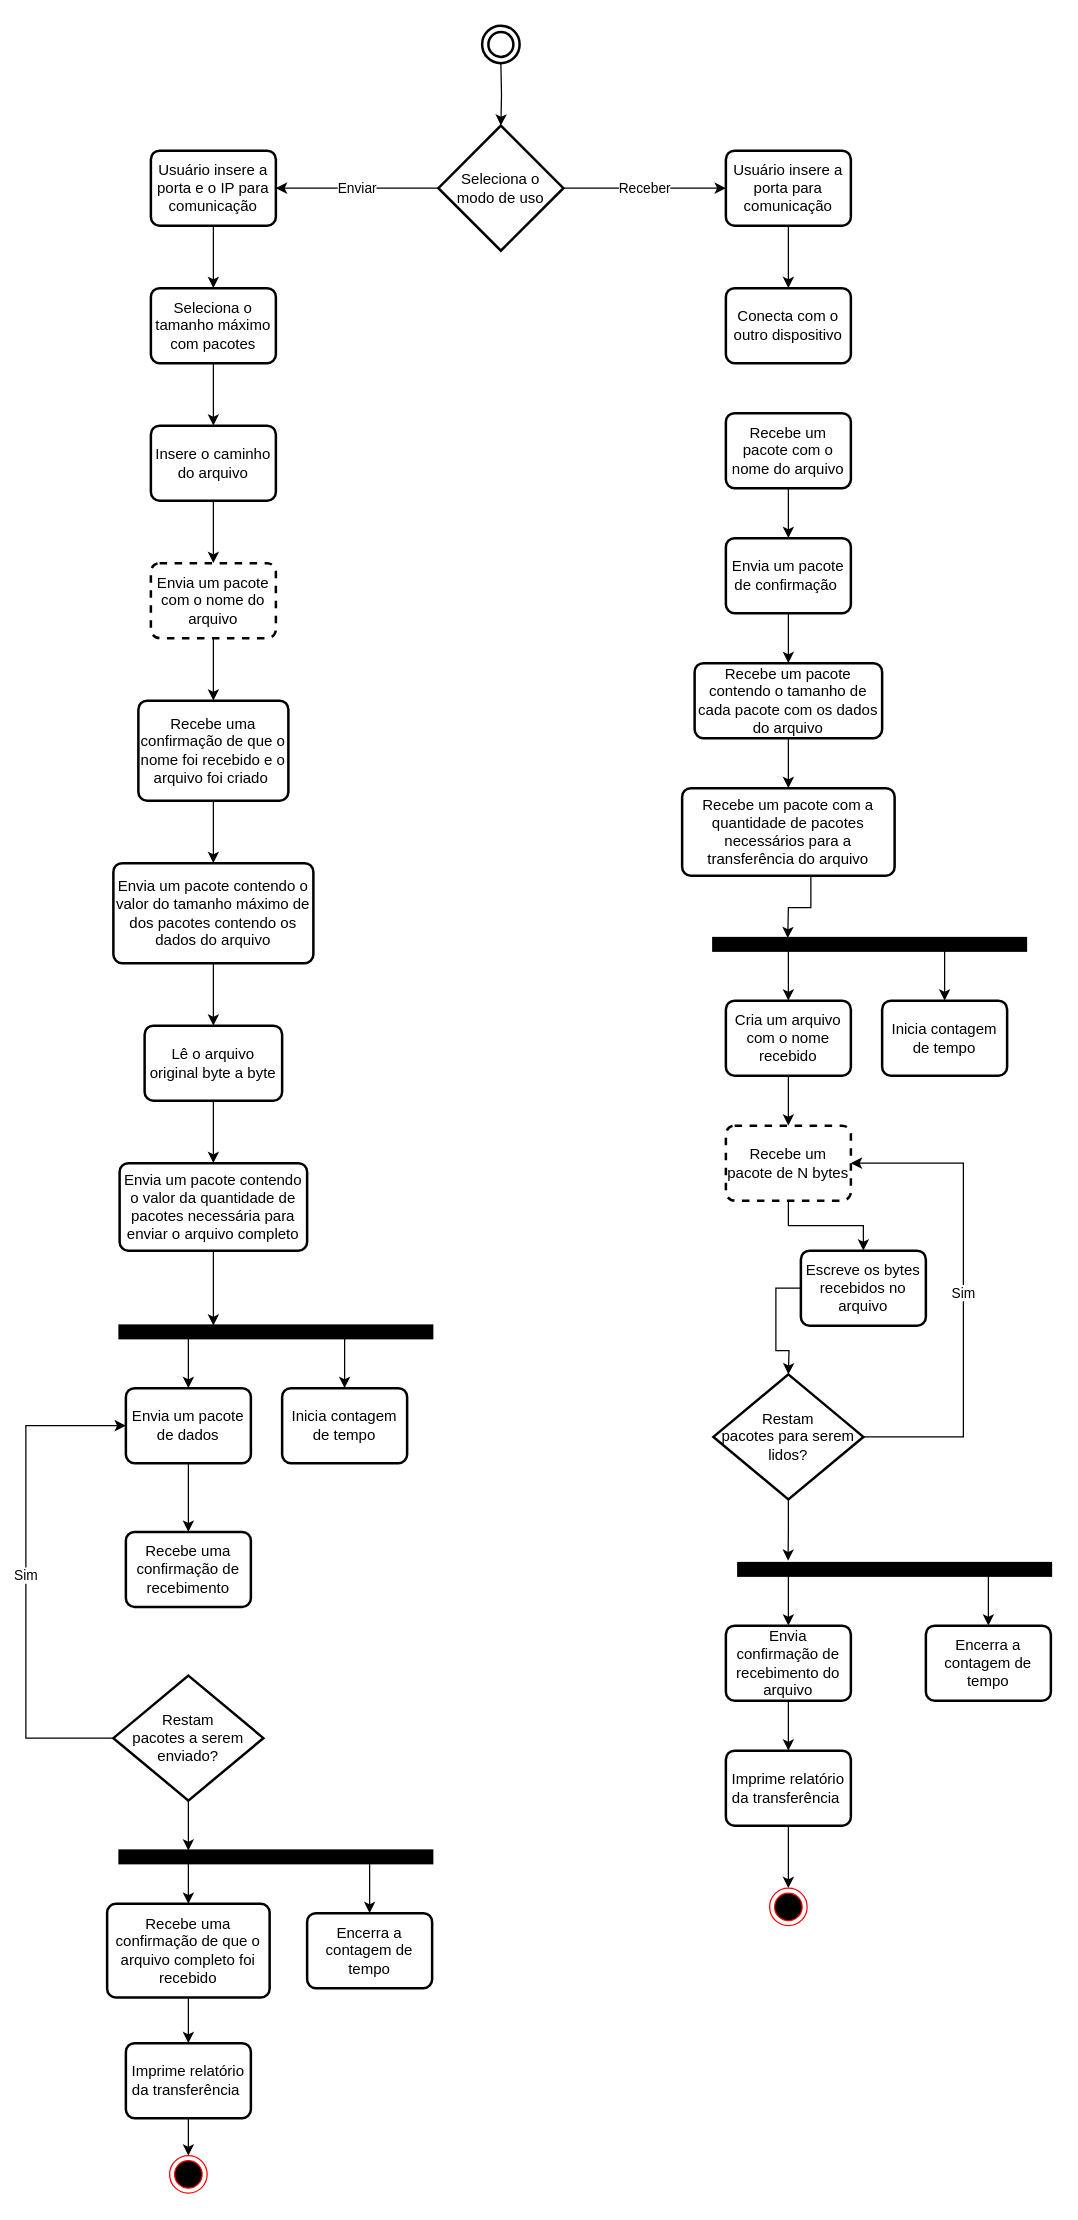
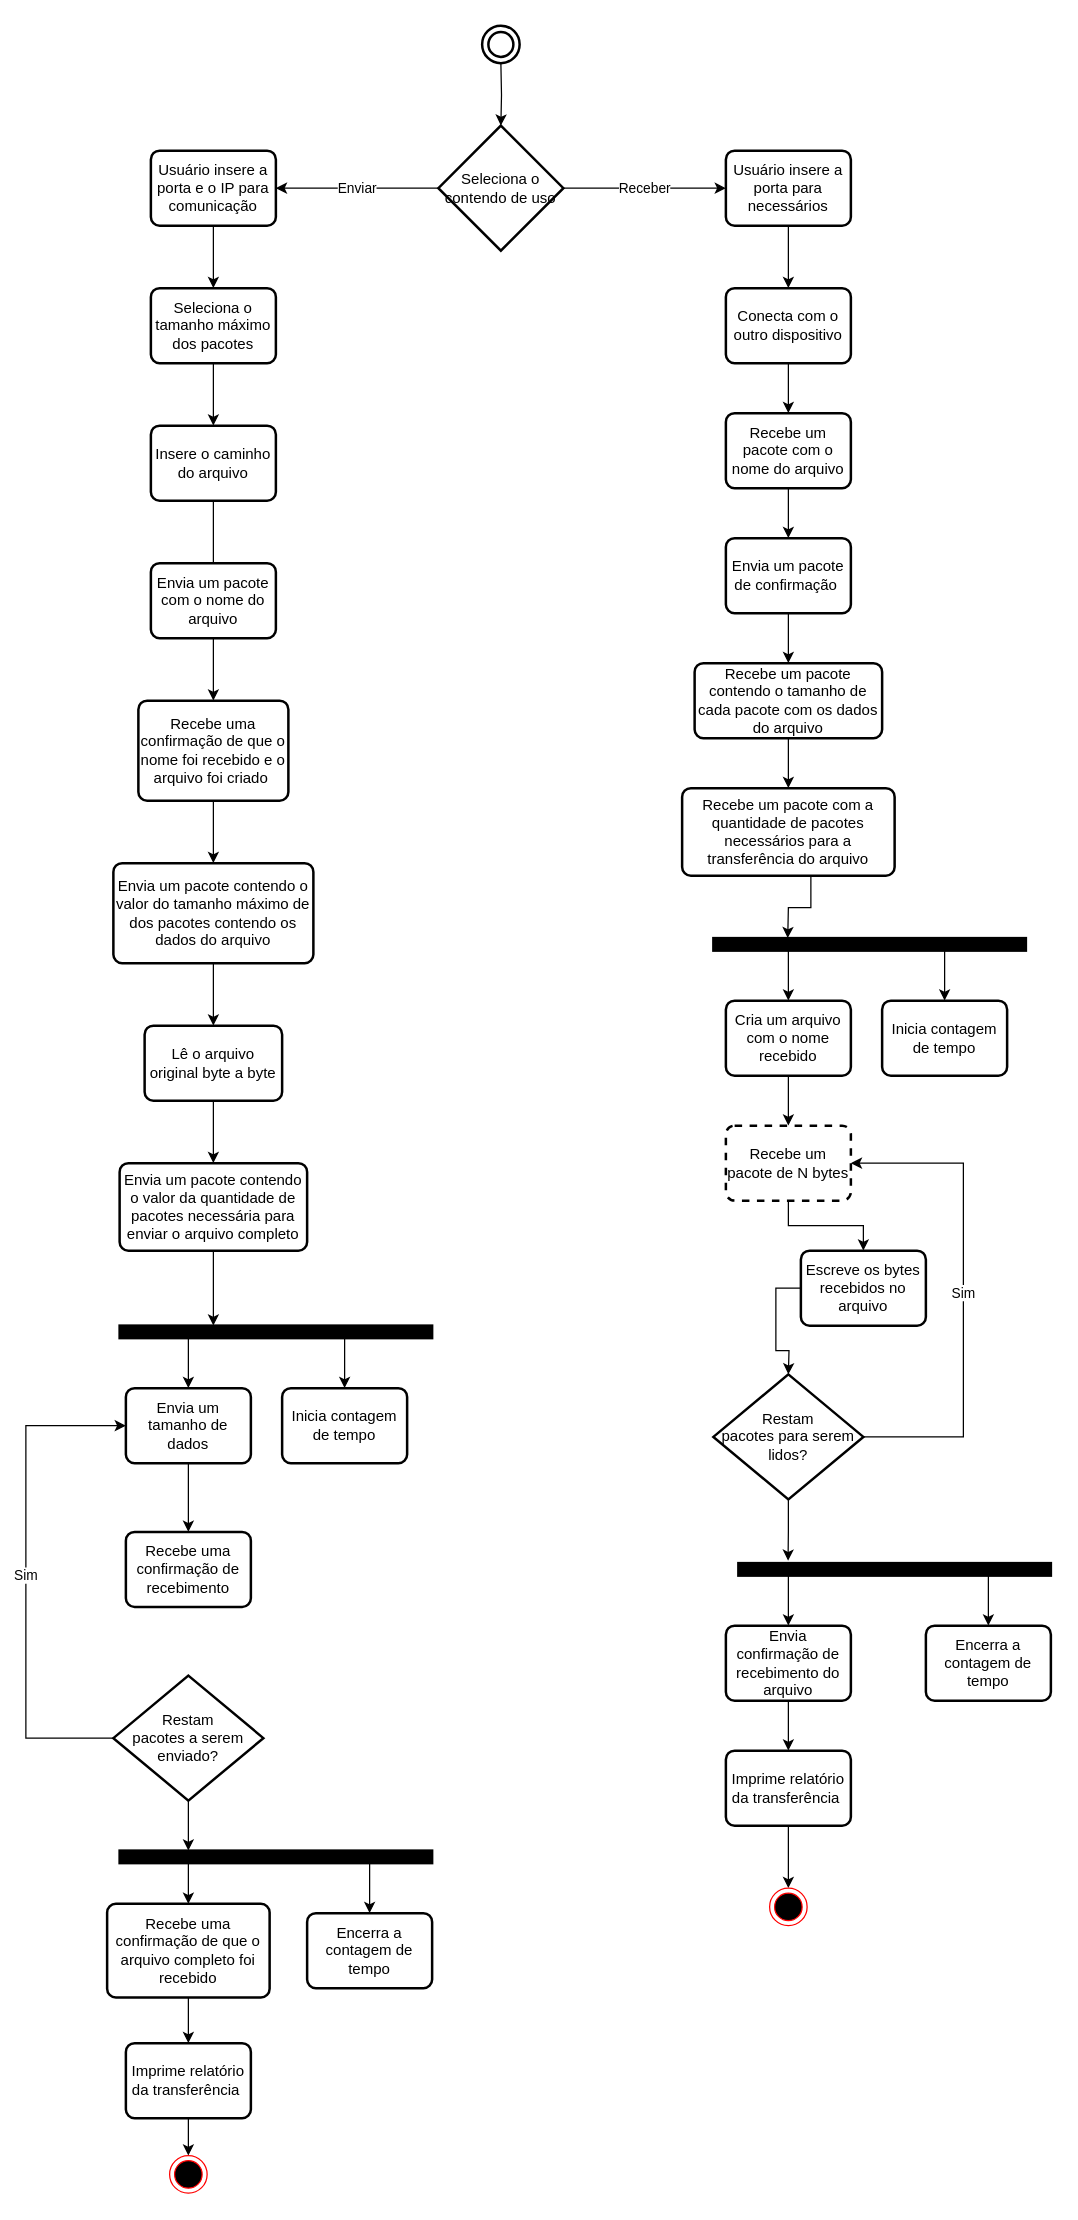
node "Seleciona o modo de uso": label "Seleciona o modo de uso" -> "Seleciona o contendo de uso"
node "Usuário insere a porta para comunicação": label "Usuário insere a porta para comunicação" -> "Usuário insere a porta para necessários"
node "Seleciona o tamanho máximo com pacotes": label "Seleciona o tamanho máximo com pacotes" -> "Seleciona o tamanho máximo dos pacotes"
edge "Conecta com o outro dispositivo" -> "Recebe um pacote com o nome do arquivo": added
edge "Insere o caminho do arquivo" -> "Envia um pacote com o nome do arquivo": arrowhead classic -> none
node "Envia um pacote com o nome do arquivo": style dashed -> solid
node "Envia um pacote de dados": label "Envia um pacote de dados" -> "Envia um tamanho de dados"
